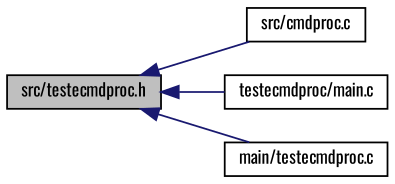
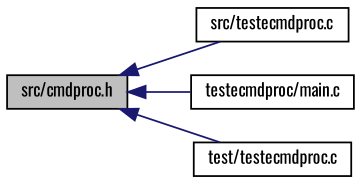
node "src/cmdproc.c": label "src/cmdproc.c" -> "src/testecmdproc.c"
node "src/testecmdproc.h": label "src/testecmdproc.h" -> "src/cmdproc.h"
node "main/testecmdproc.c": label "main/testecmdproc.c" -> "test/testecmdproc.c"
